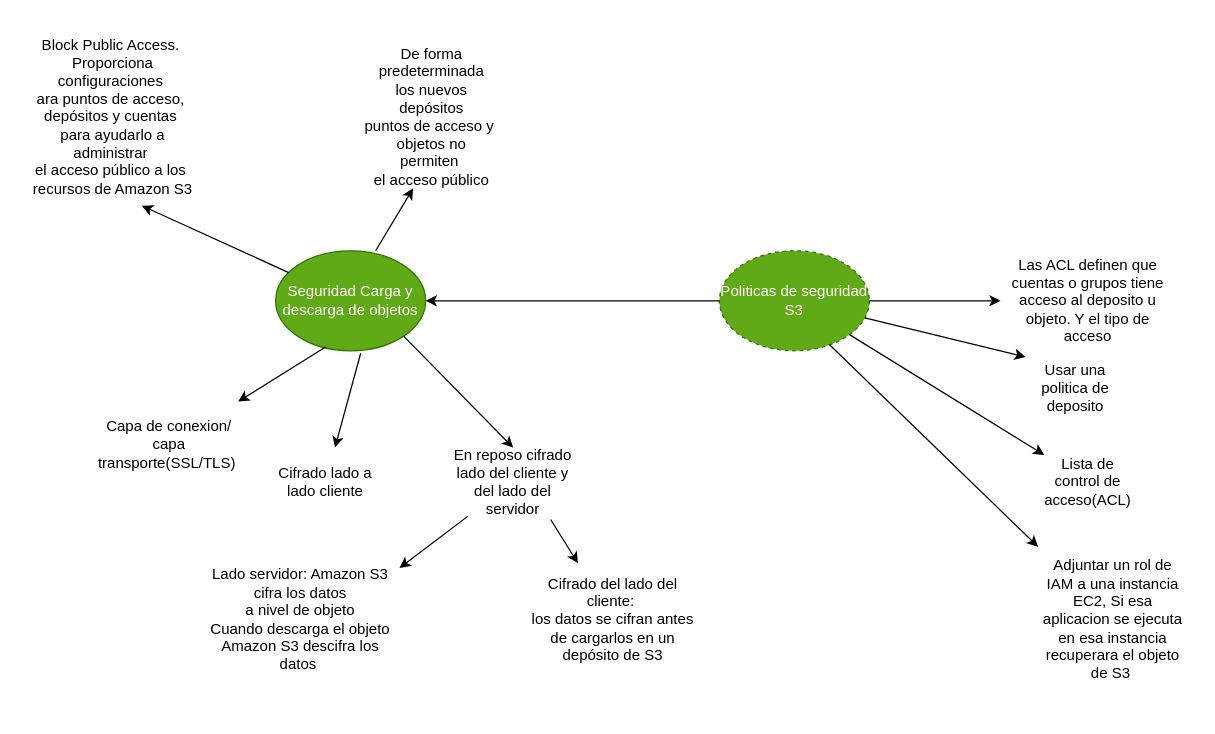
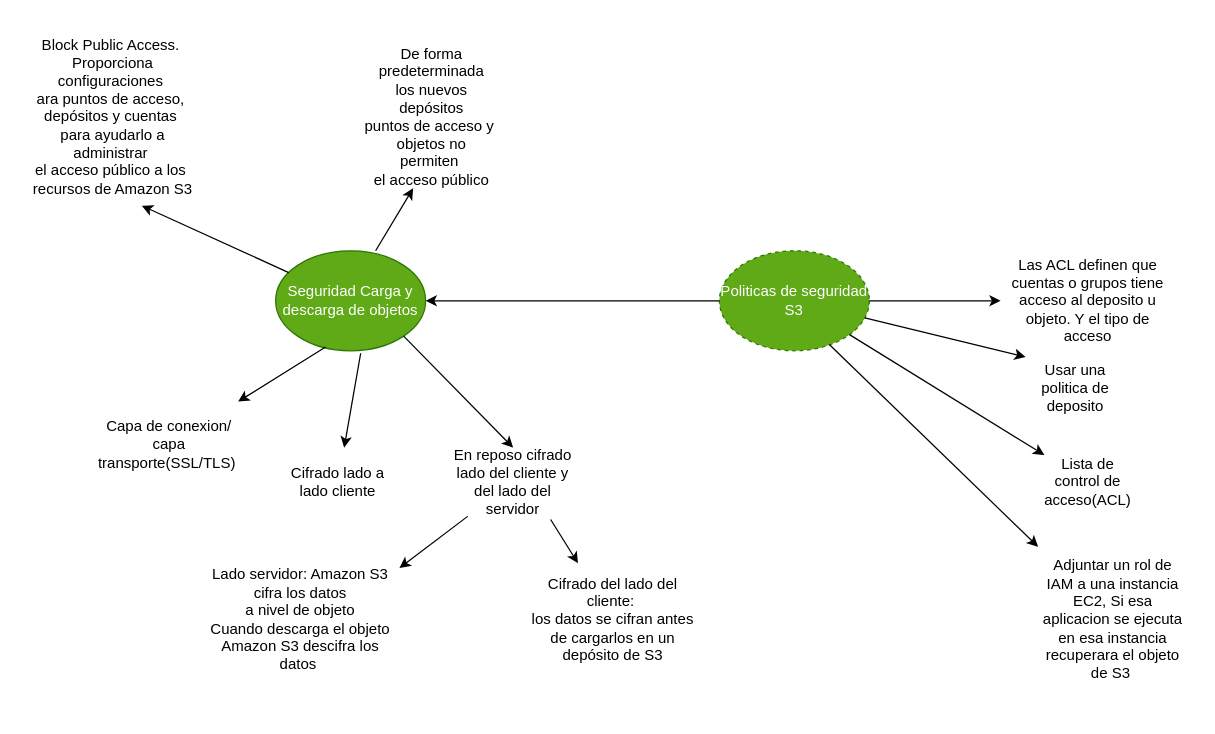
node "Cifrado lado a lado cliente": moved (326, 482) -> (338, 482)
